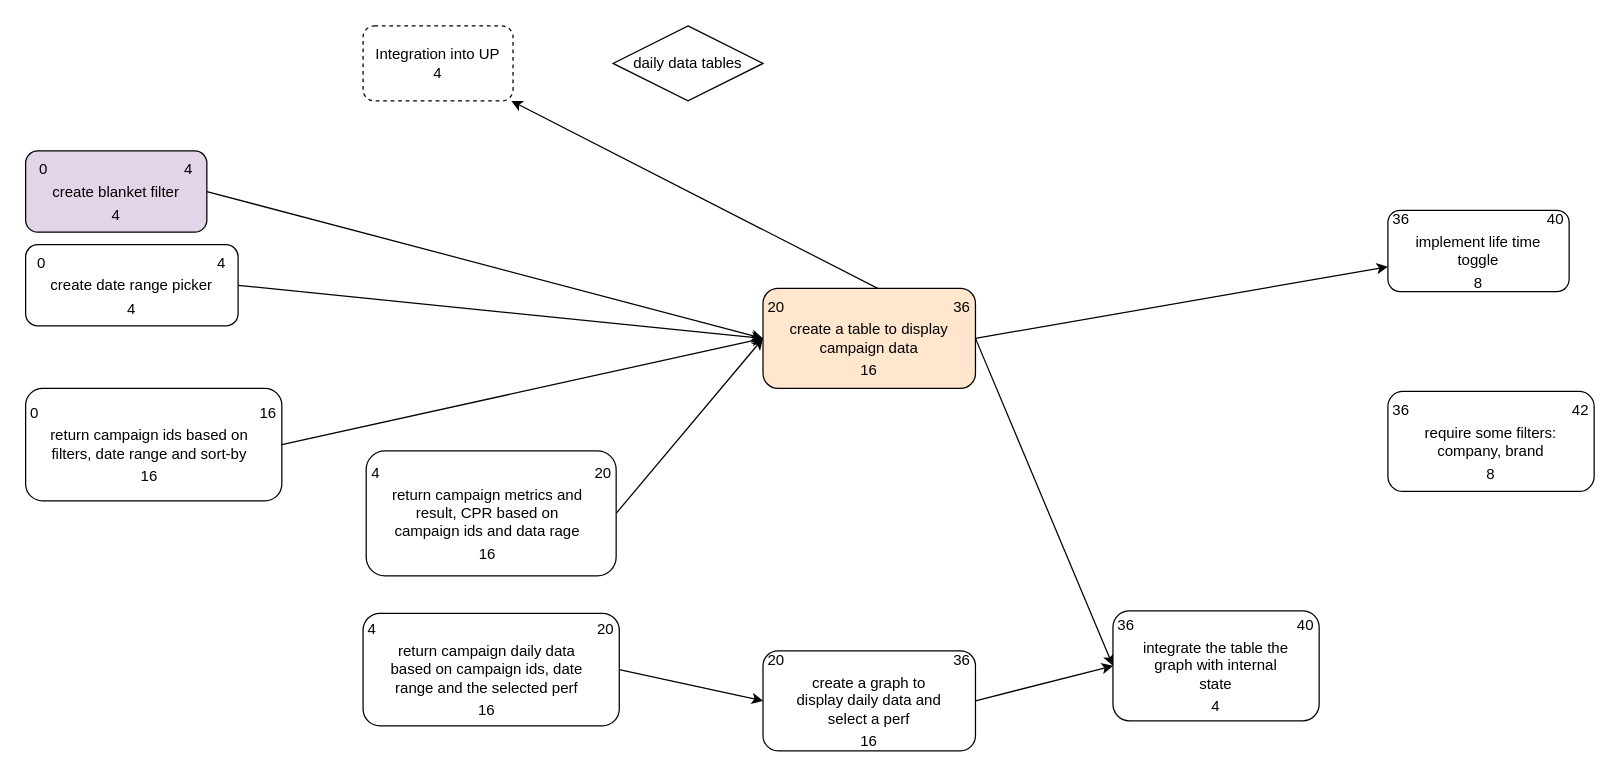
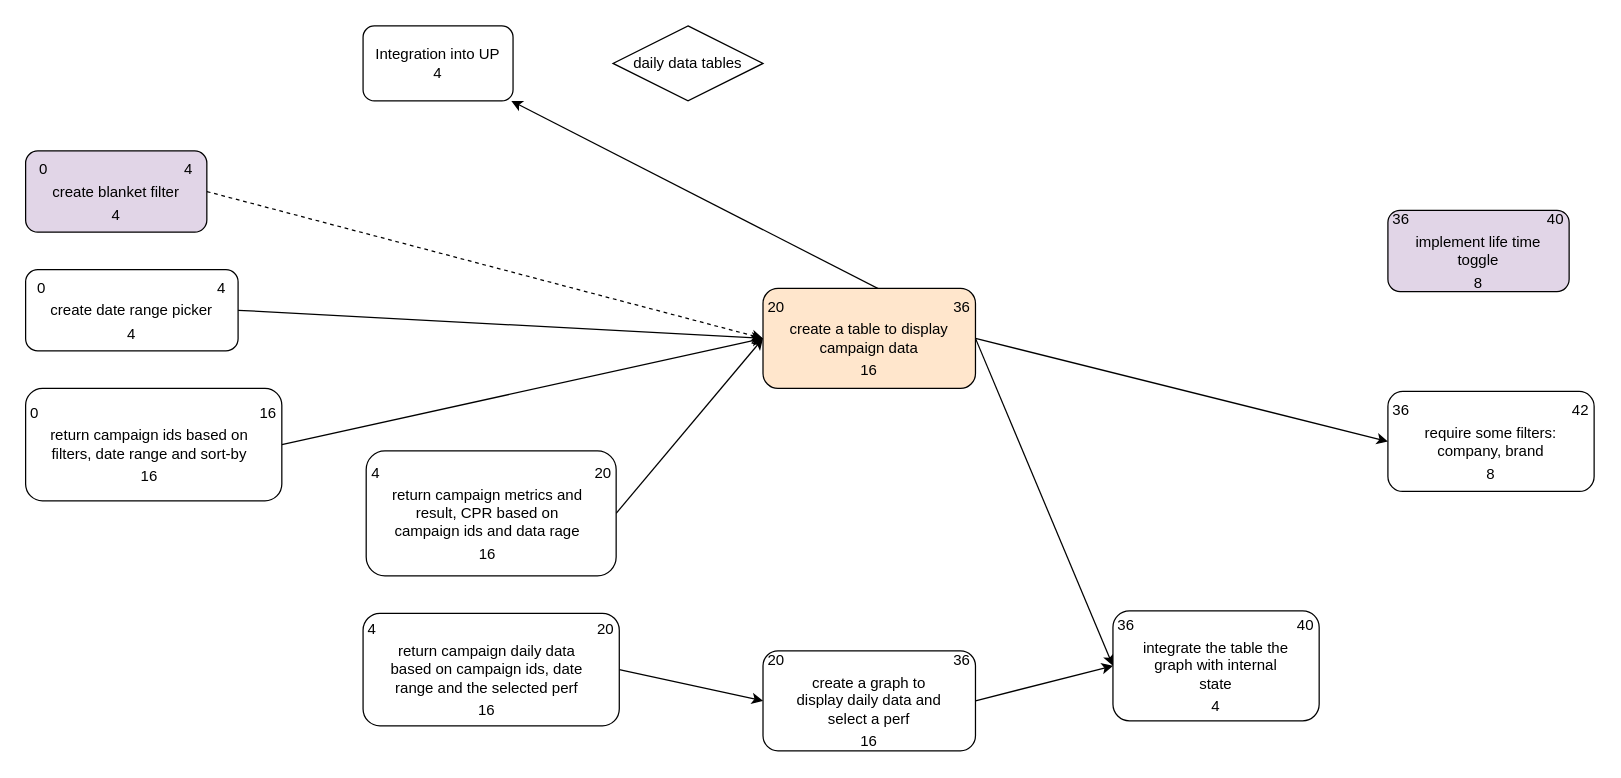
node "Integration into UP 4": style dashed -> solid
node "36 40 implement life time toggle 8": fillcolor #ffffff -> #e1d5e7
edge "0 4 create blanket filter 4" -> "20 36 create a table to display campaign data 16": style solid -> dashed
node "0 4 create date range picker 4": moved (132, 285) -> (132, 310)
edge "20 36 create a table to display campaign data 16" -> "36 40 implement life time toggle 8": now "20 36 create a table to display campaign data 16" -> "36 42 require some filters: company, brand 8"
